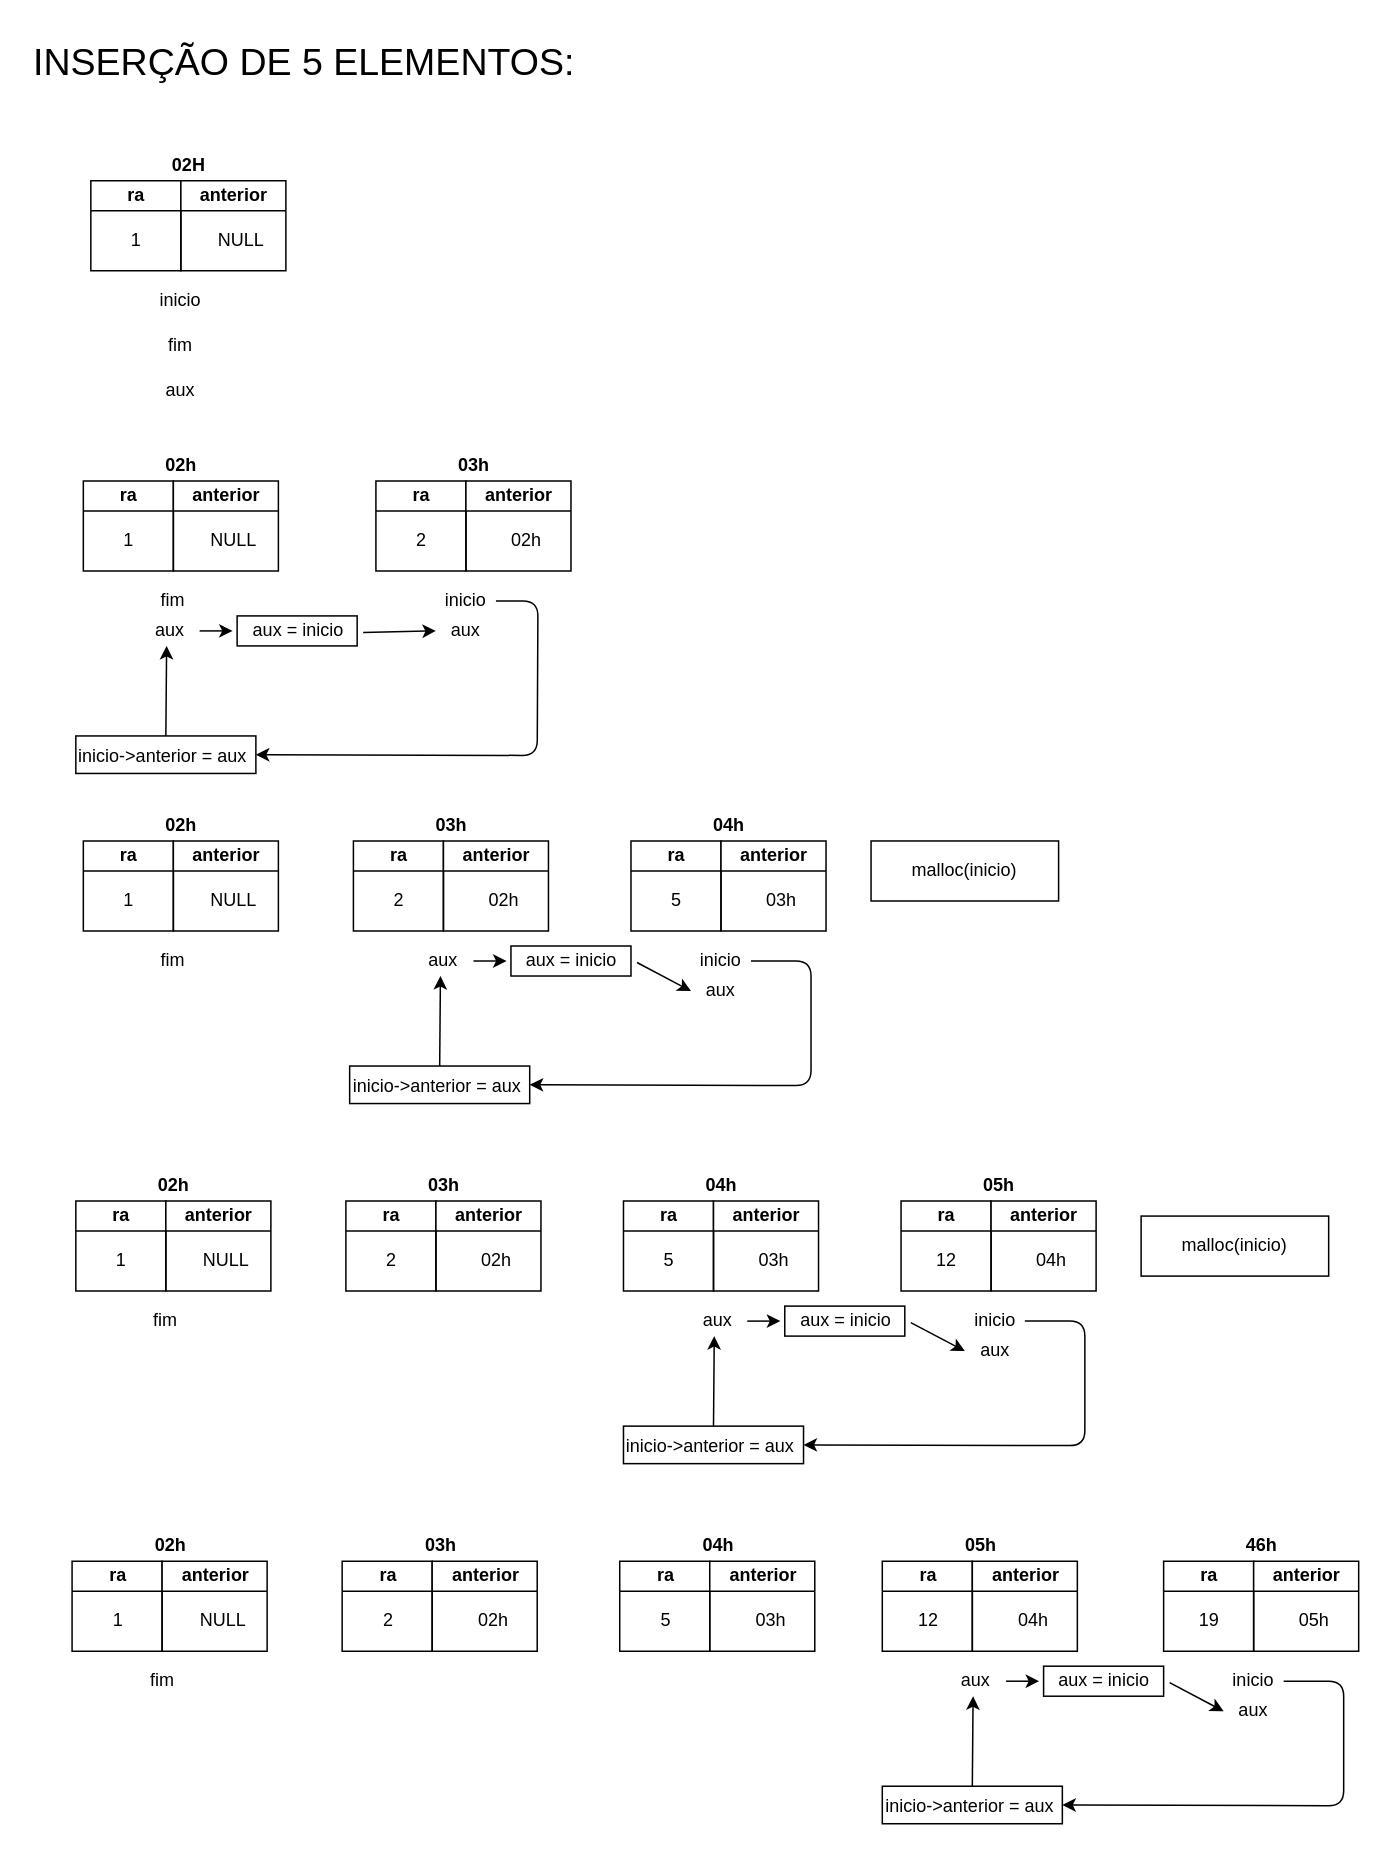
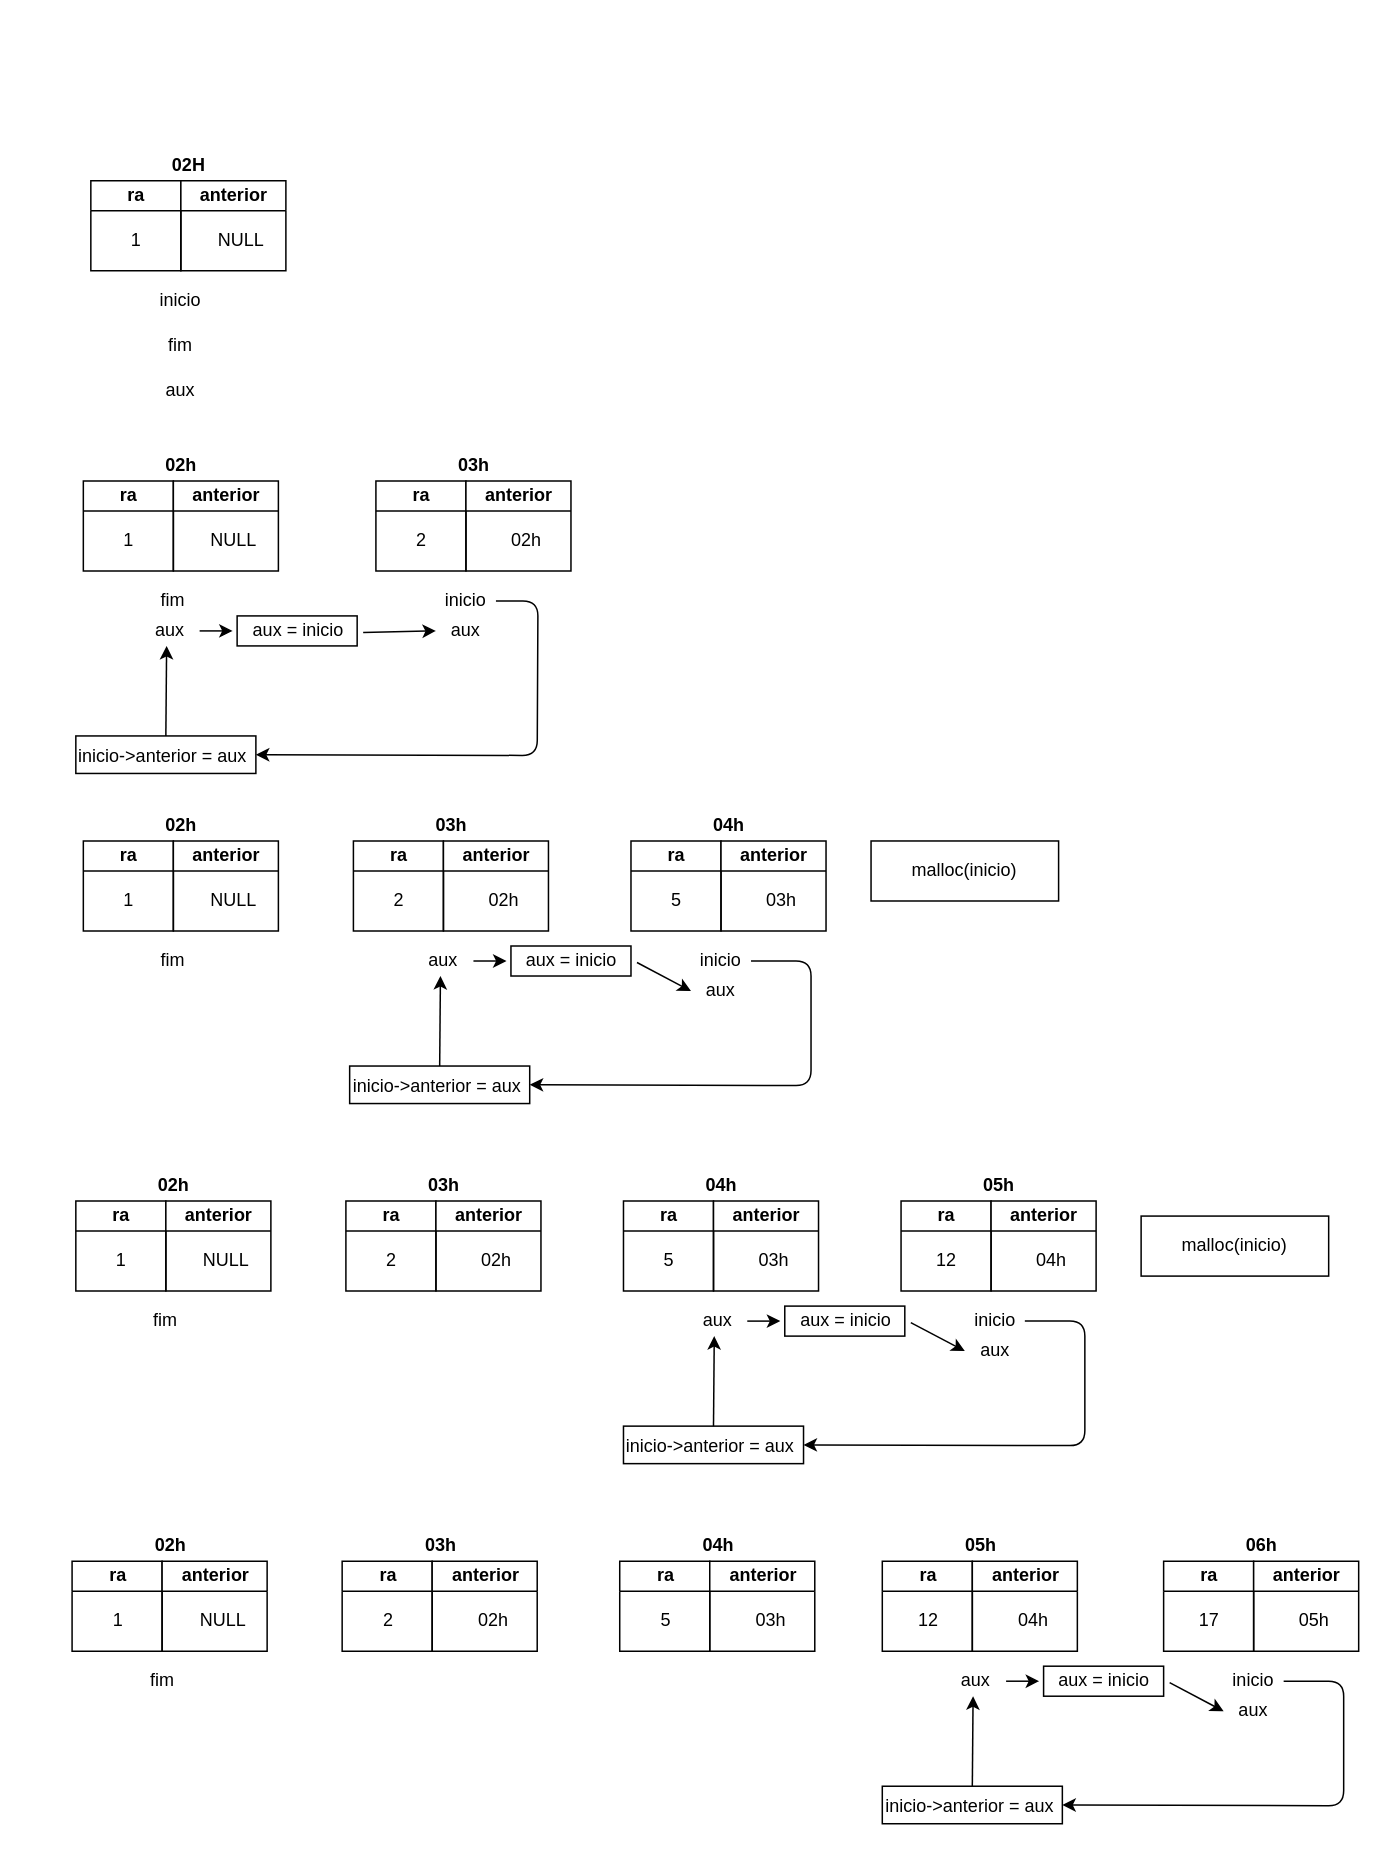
node "INSERÇÃO DE 5 ELEMENTOS:": removed
node "46h": label "46h" -> "06h"
node "19": label "19" -> "17"
